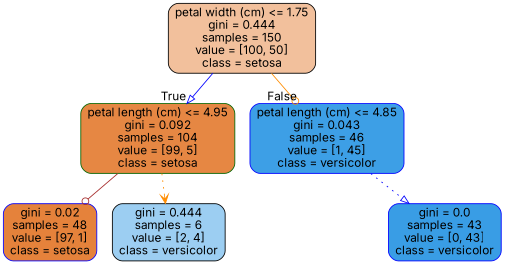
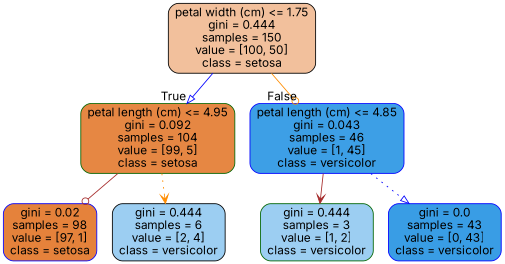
node "gini = 0.02 samples = 48 value = [97, 1] class = setosa": label "gini = 0.02 samples = 48 value = [97, 1] class = setosa" -> "gini = 0.02 samples = 98 value = [97, 1] class = setosa"
node "gini = 0.444 samples = 3 value = [1, 2] class = versicolor": added
